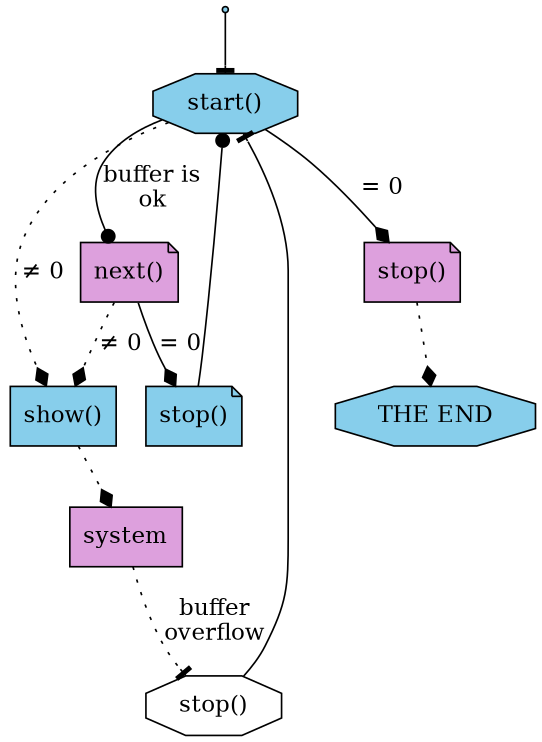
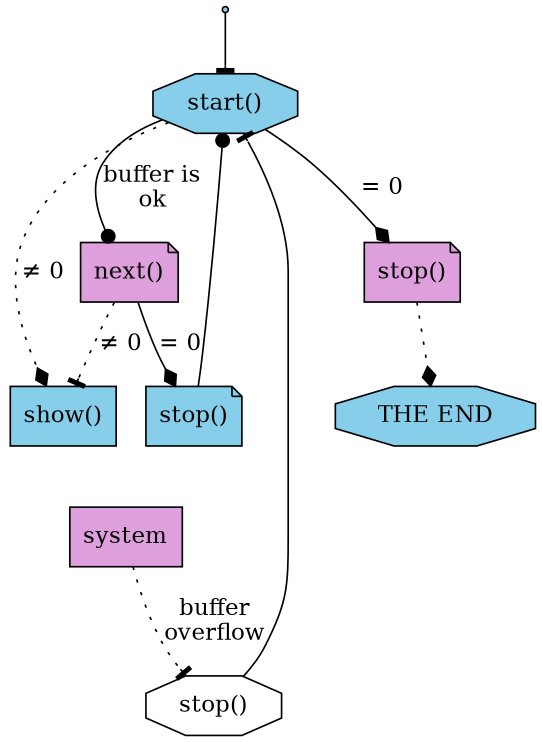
edge "next()" -> "show()": arrowhead diamond -> tee
edge "show()" -> "system": removed
